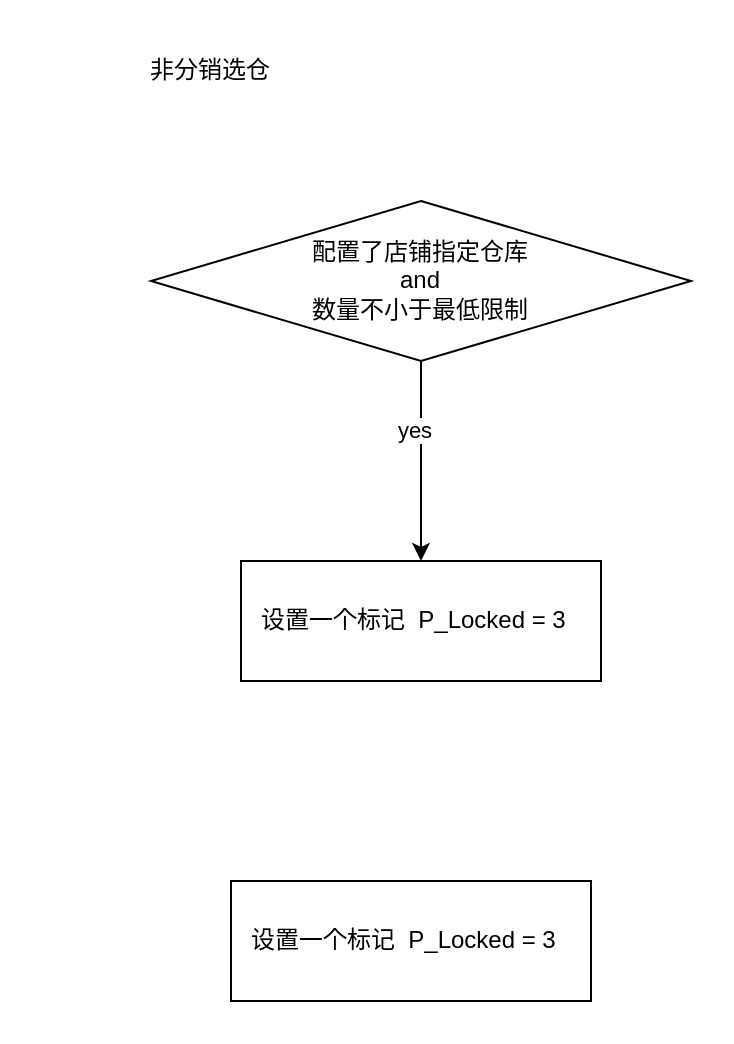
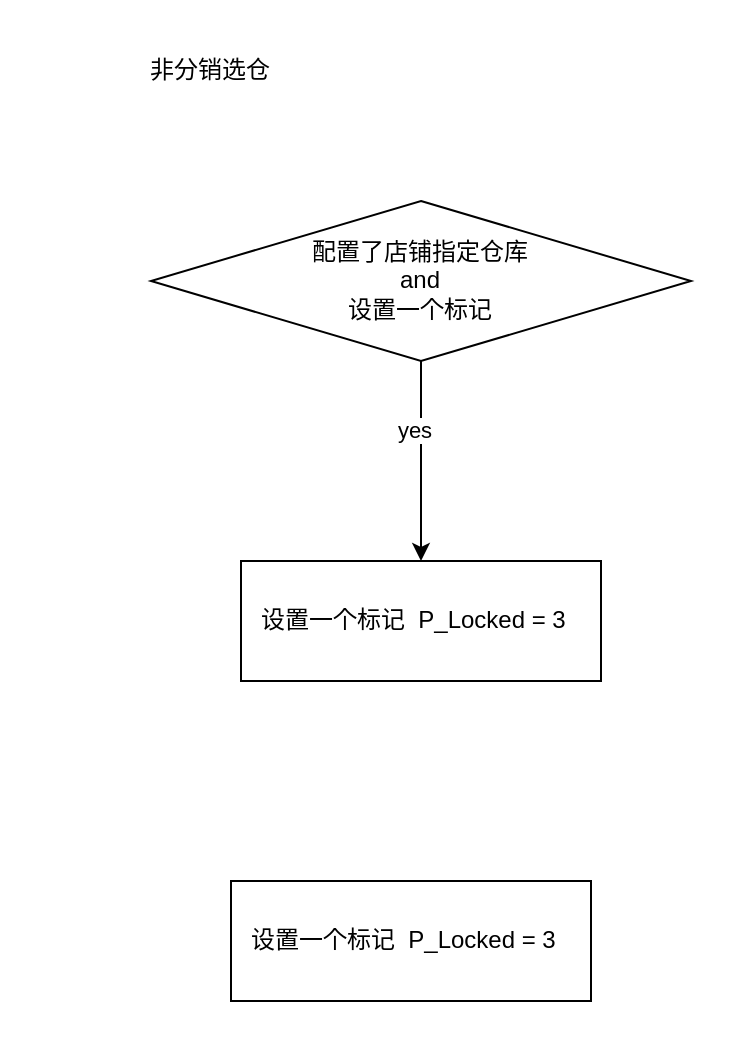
node "配置了店铺指定仓库 and 数量不小于最低限制": label "配置了店铺指定仓库 and 数量不小于最低限制" -> "配置了店铺指定仓库 and 设置一个标记"
